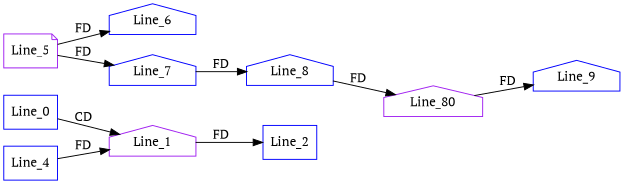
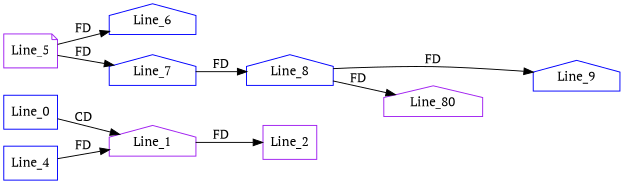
edge "Line_80" -> "Line_9": now "Line_8" -> "Line_9"
node "Line_2": color blue -> purple
